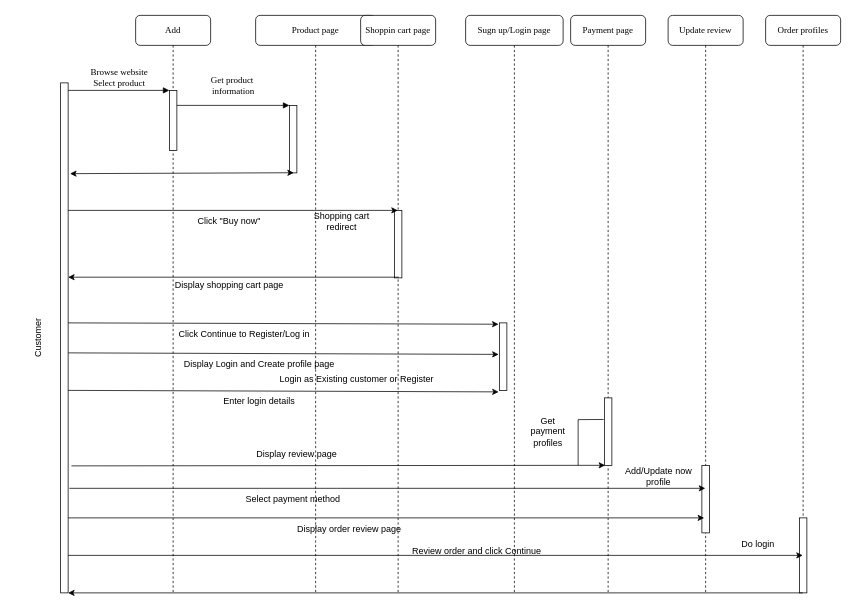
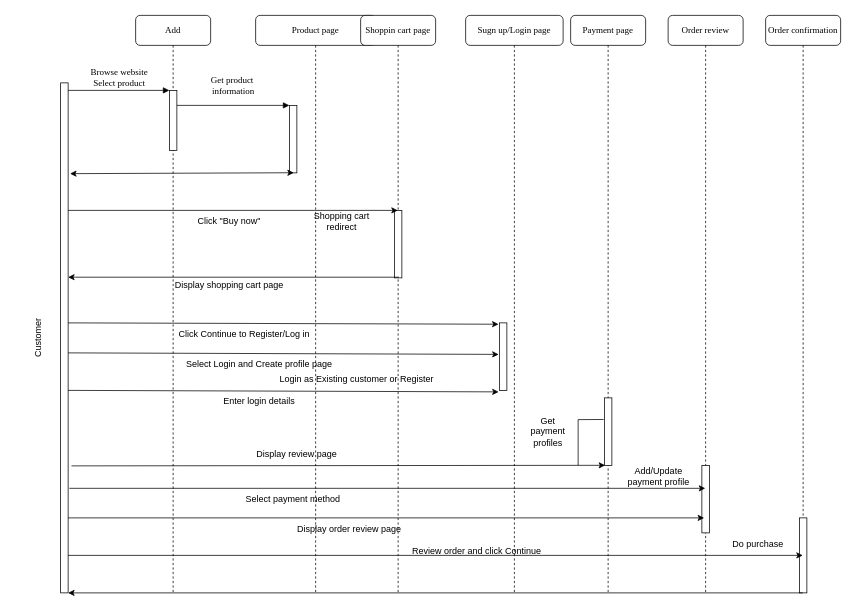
node "Update review": label "Update review" -> "Order review"
node "Order profiles": label "Order profiles" -> "Order confirmation"
node "Display Login and Create profile page": label "Display Login and Create profile page" -> "Select Login and Create profile page"
node "Add/Update now profile": label "Add/Update now profile" -> "Add/Update payment profile"
node "Do login": label "Do login" -> "Do purchase"
